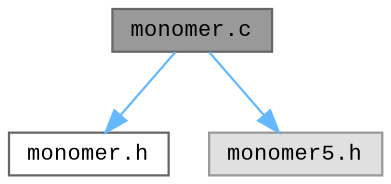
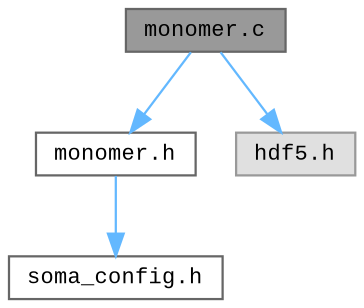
node "monomer5.h": label "monomer5.h" -> "hdf5.h"
node "soma_config.h": added
